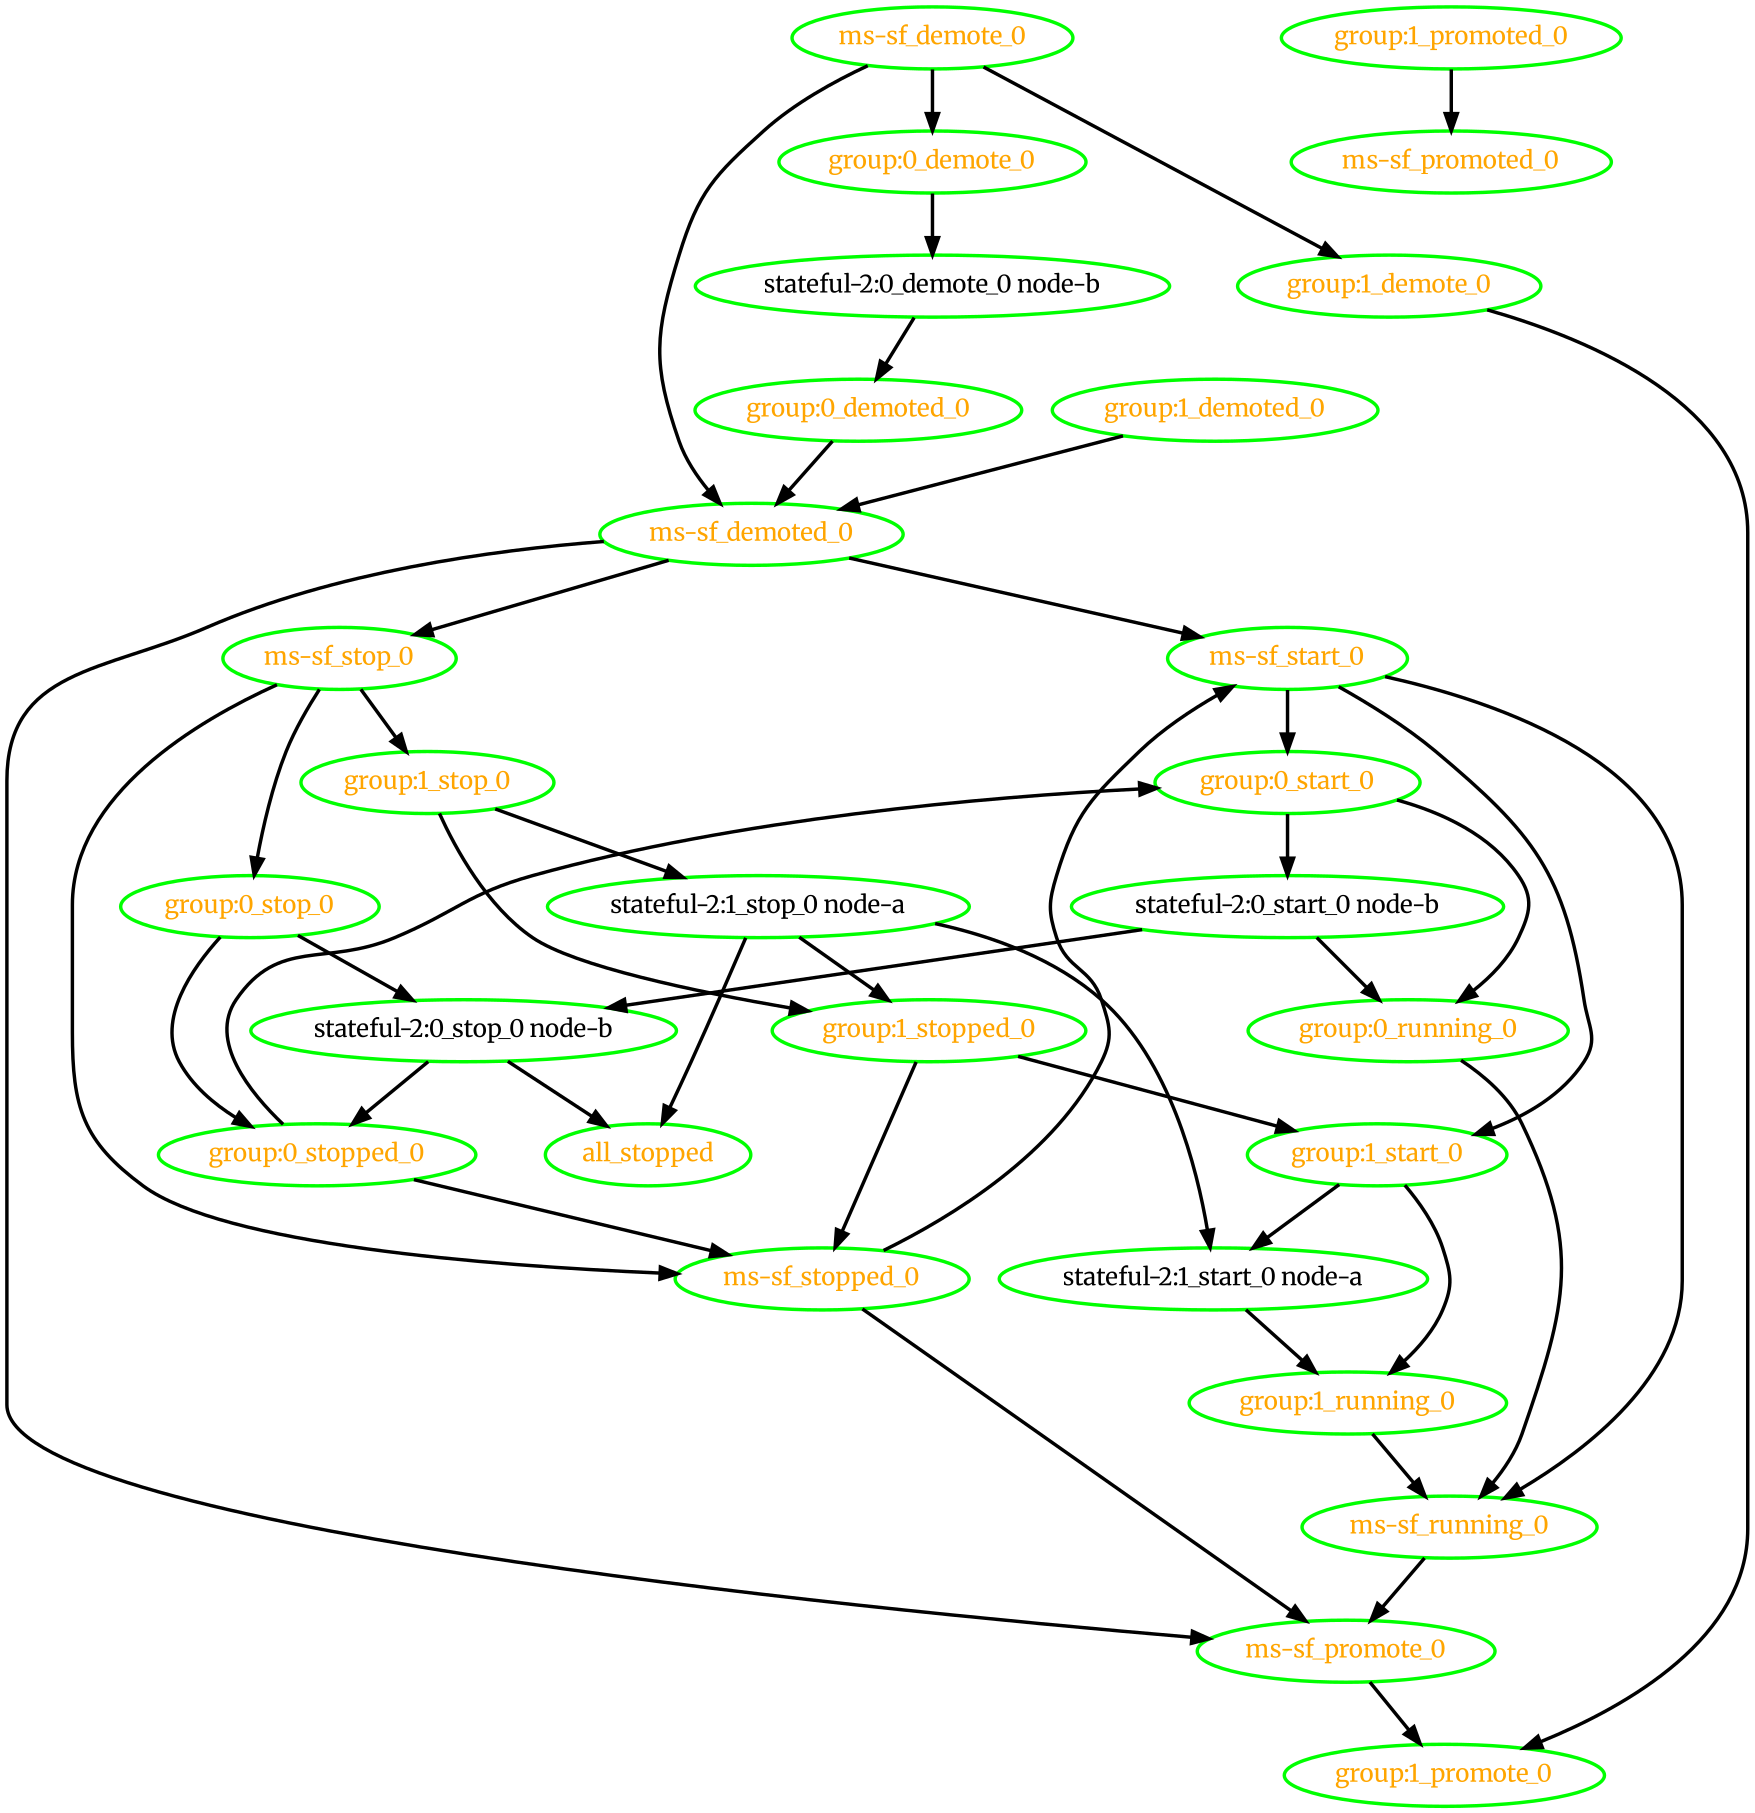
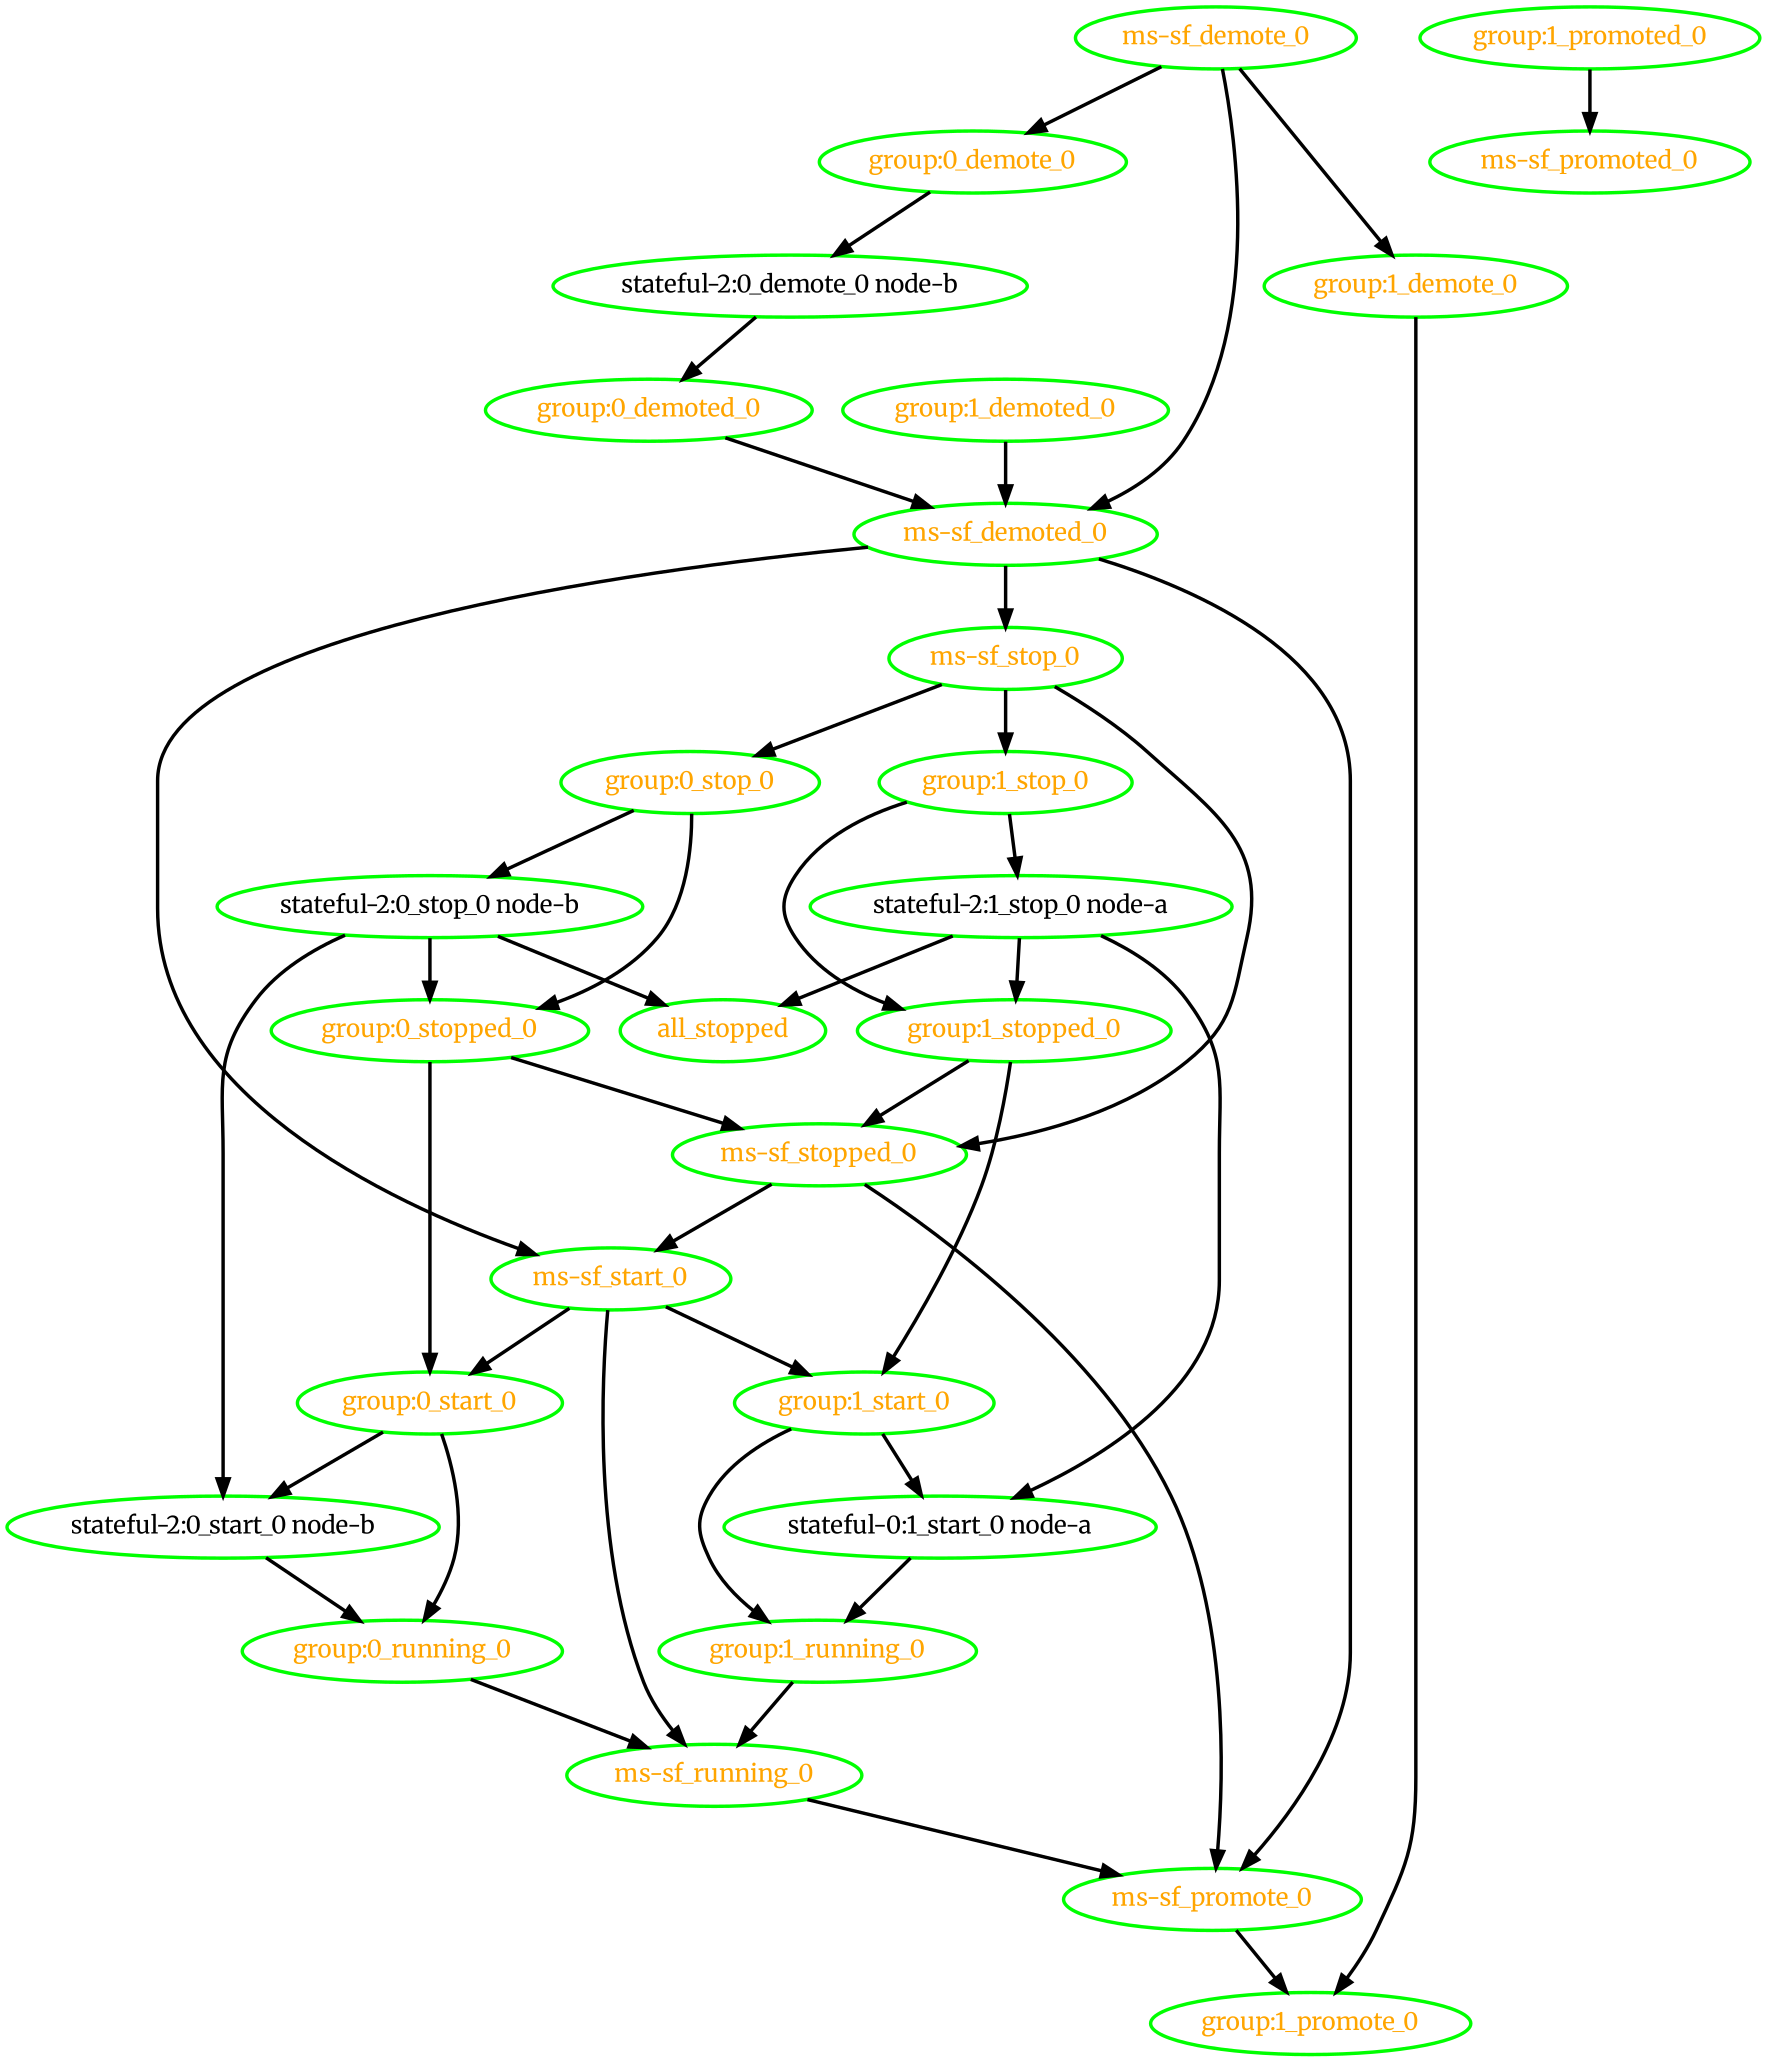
edge "stateful-2:0_start_0 node-b" -> "stateful-2:0_stop_0 node-b": reversed
node "stateful-2:1_start_0 node-a": label "stateful-2:1_start_0 node-a" -> "stateful-0:1_start_0 node-a"
